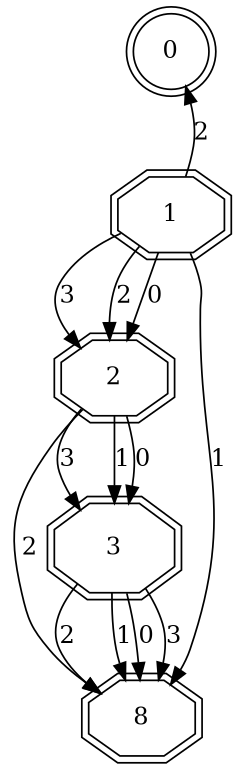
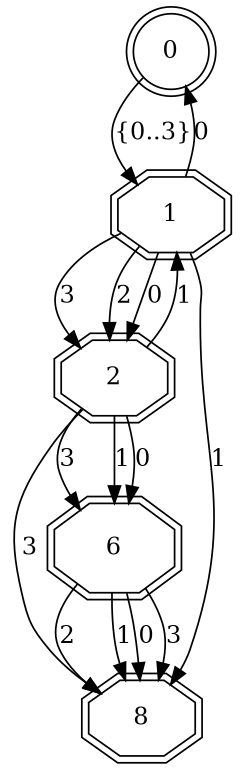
edge "0" -> "1": added, label "{0..3}"
edge "1" -> "0": label "2" -> "0"
edge "2" -> "1": added, label "1"
edge "2" -> "8": label "2" -> "3"
node "3": label "3" -> "6"
